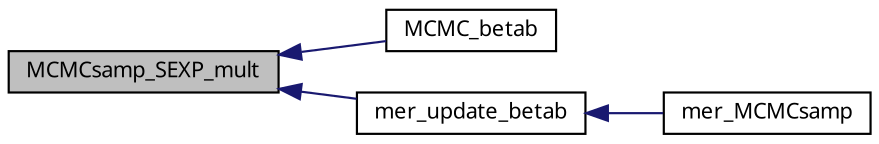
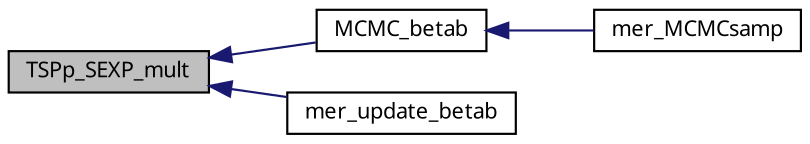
node "MCMCsamp_SEXP_mult": label "MCMCsamp_SEXP_mult" -> "TSPp_SEXP_mult"
edge "mer_MCMCsamp" -> "mer_update_betab": now "mer_MCMCsamp" -> "MCMC_betab"
